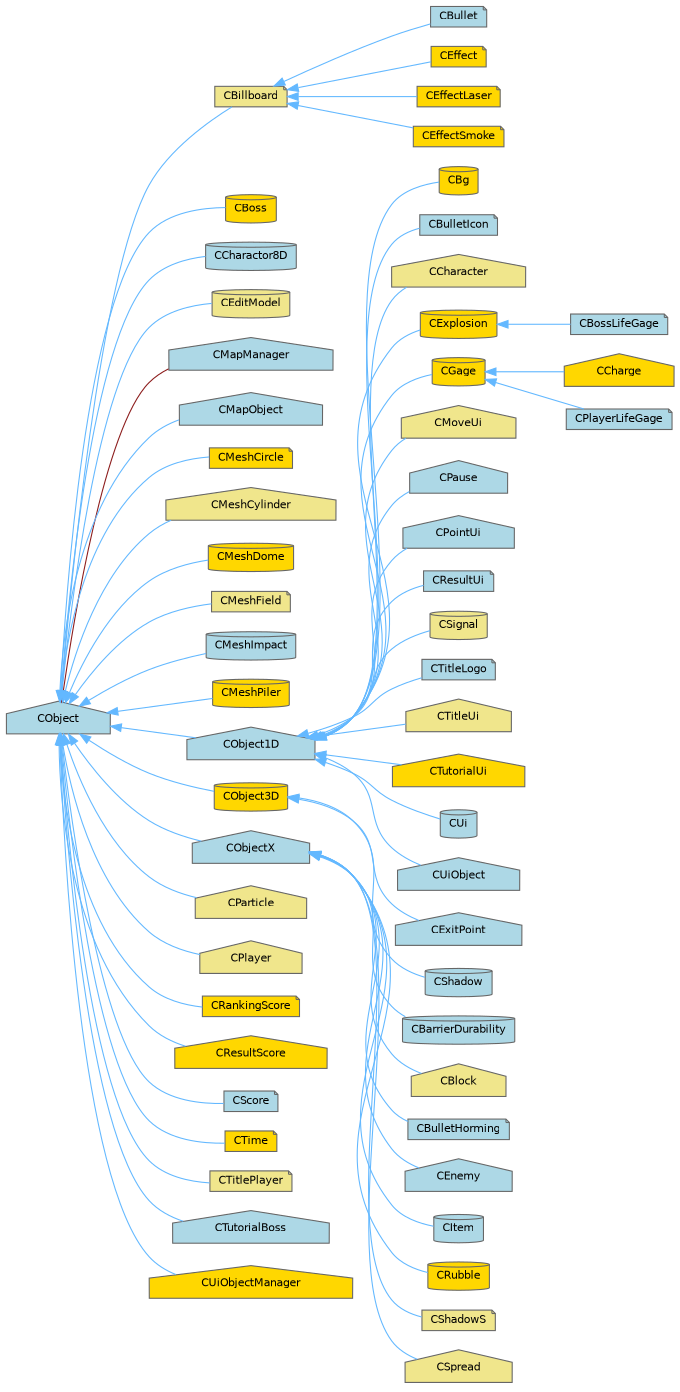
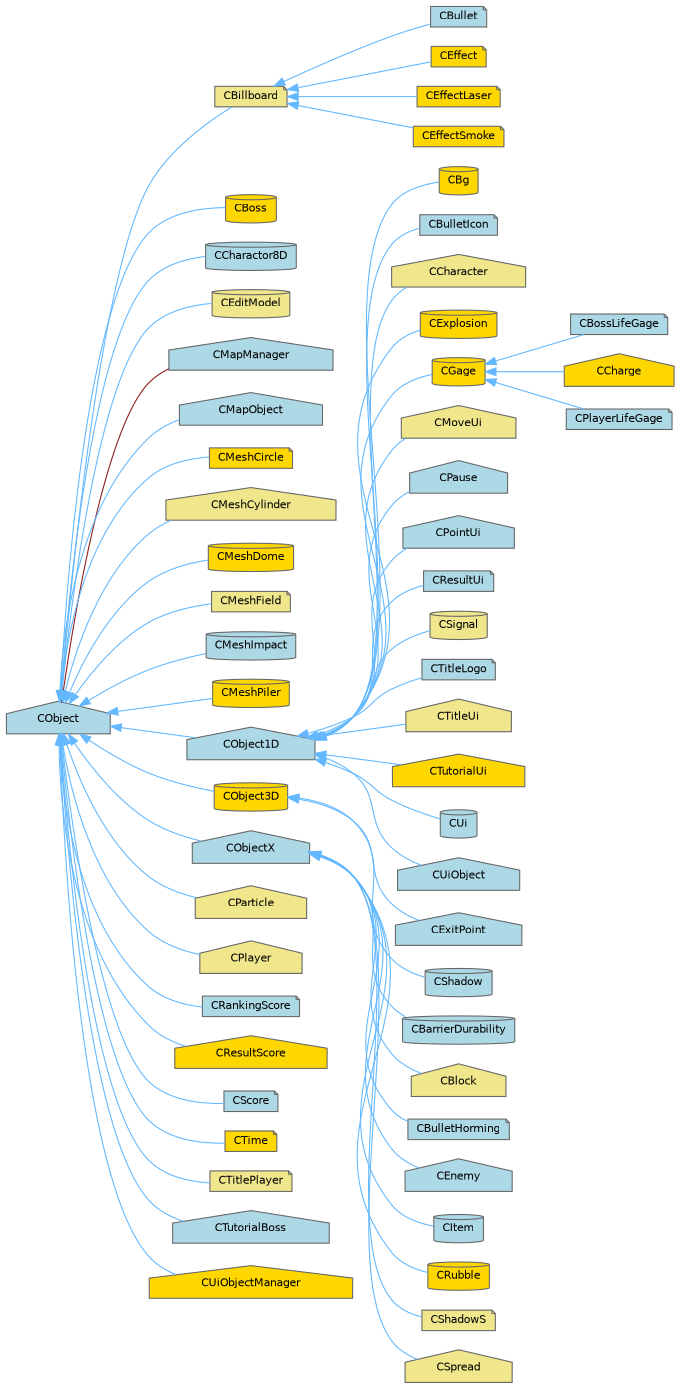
edge "CBossLifeGage" -> "CExplosion": now "CBossLifeGage" -> "CGage"
node "CRankingScore": fillcolor gold -> lightblue
